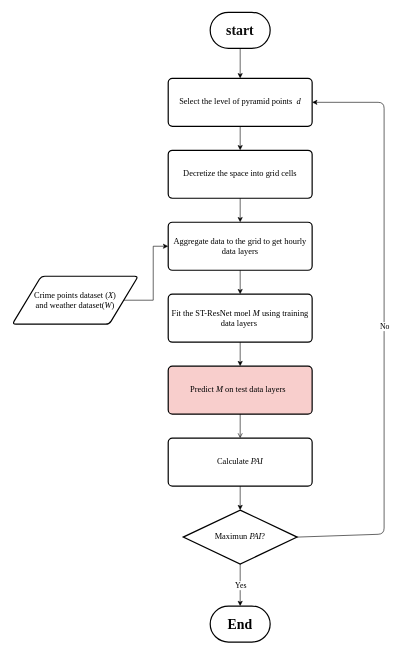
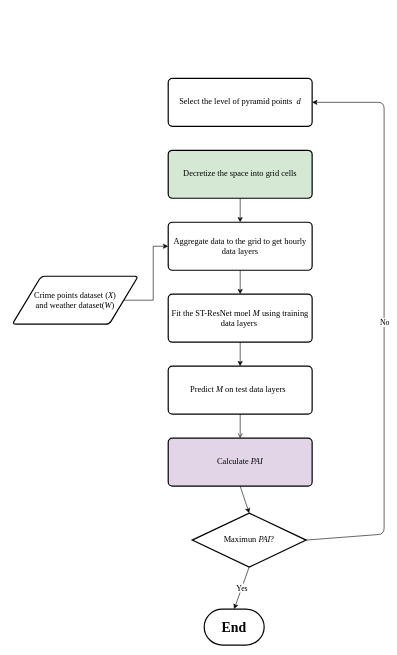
node "start": removed
edge "start" -> "Select the level of pyramid points d": removed
edge "Select the level of pyramid points d" -> "Decretize the space into grid cells": removed
node "Decretize the space into grid cells": fillcolor #ffffff -> #d5e8d4
node "Predict M on test data layers": fillcolor #f8cecc -> #ffffff
node "Calculate PAI": fillcolor #ffffff -> #e1d5e7
node "Maximun PAI?": moved (240, 537) -> (249, 540)
node "End": moved (240, 624) -> (234, 627)
